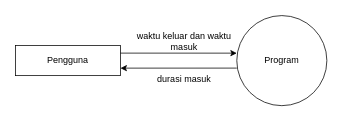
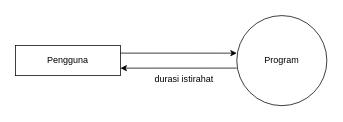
node "waktu keluar dan waktu masuk": removed
node "durasi masuk": label "durasi masuk" -> "durasi istirahat"
